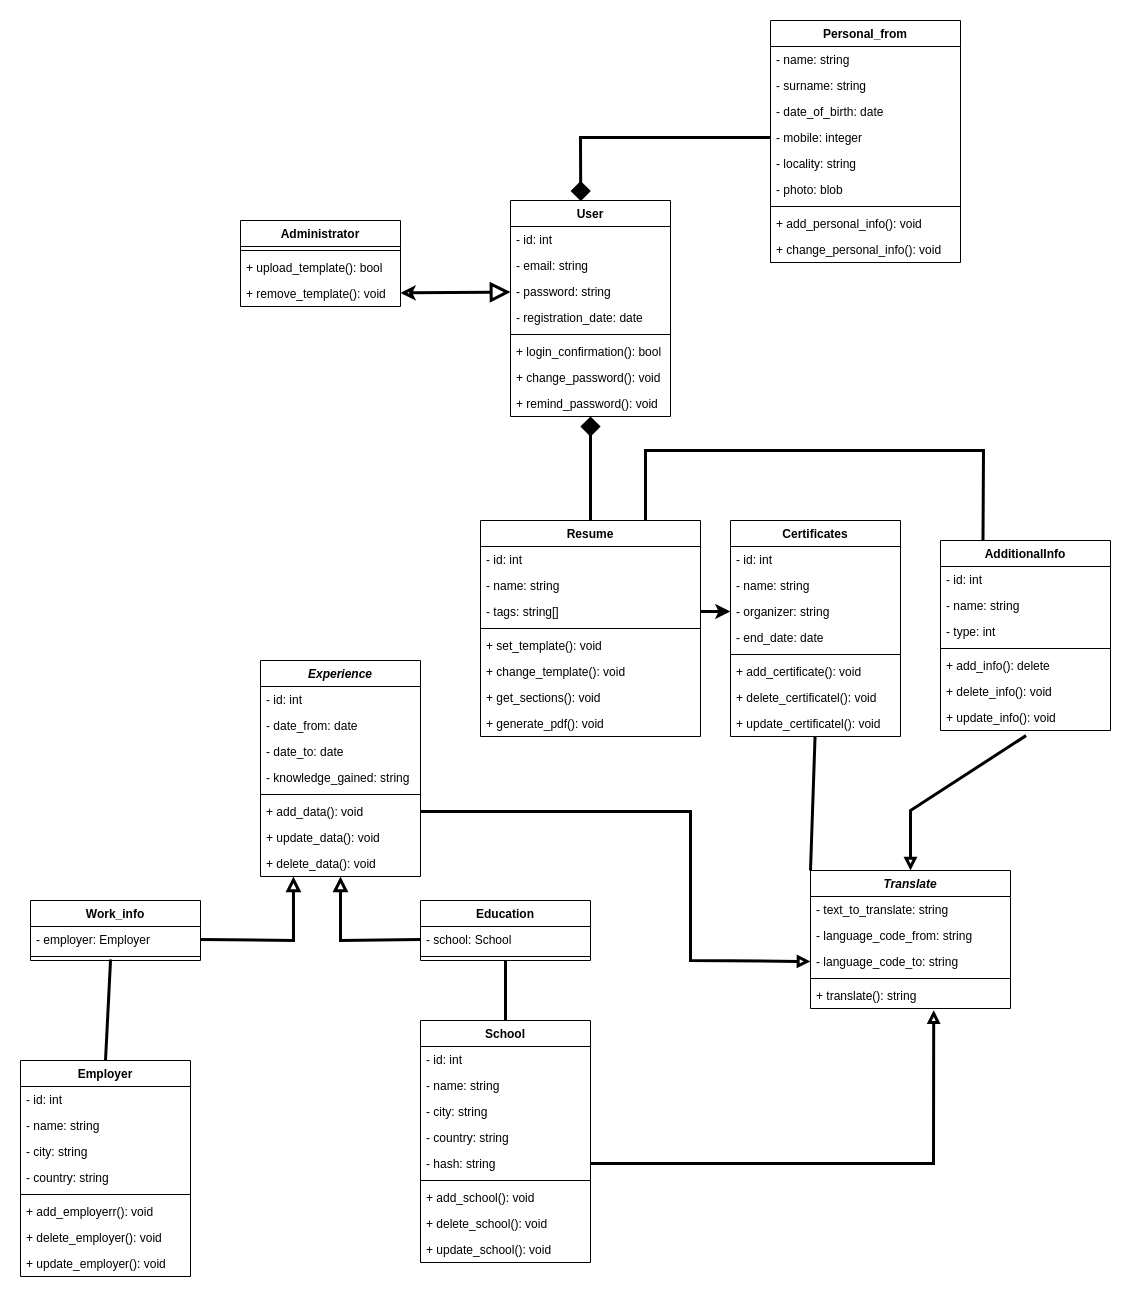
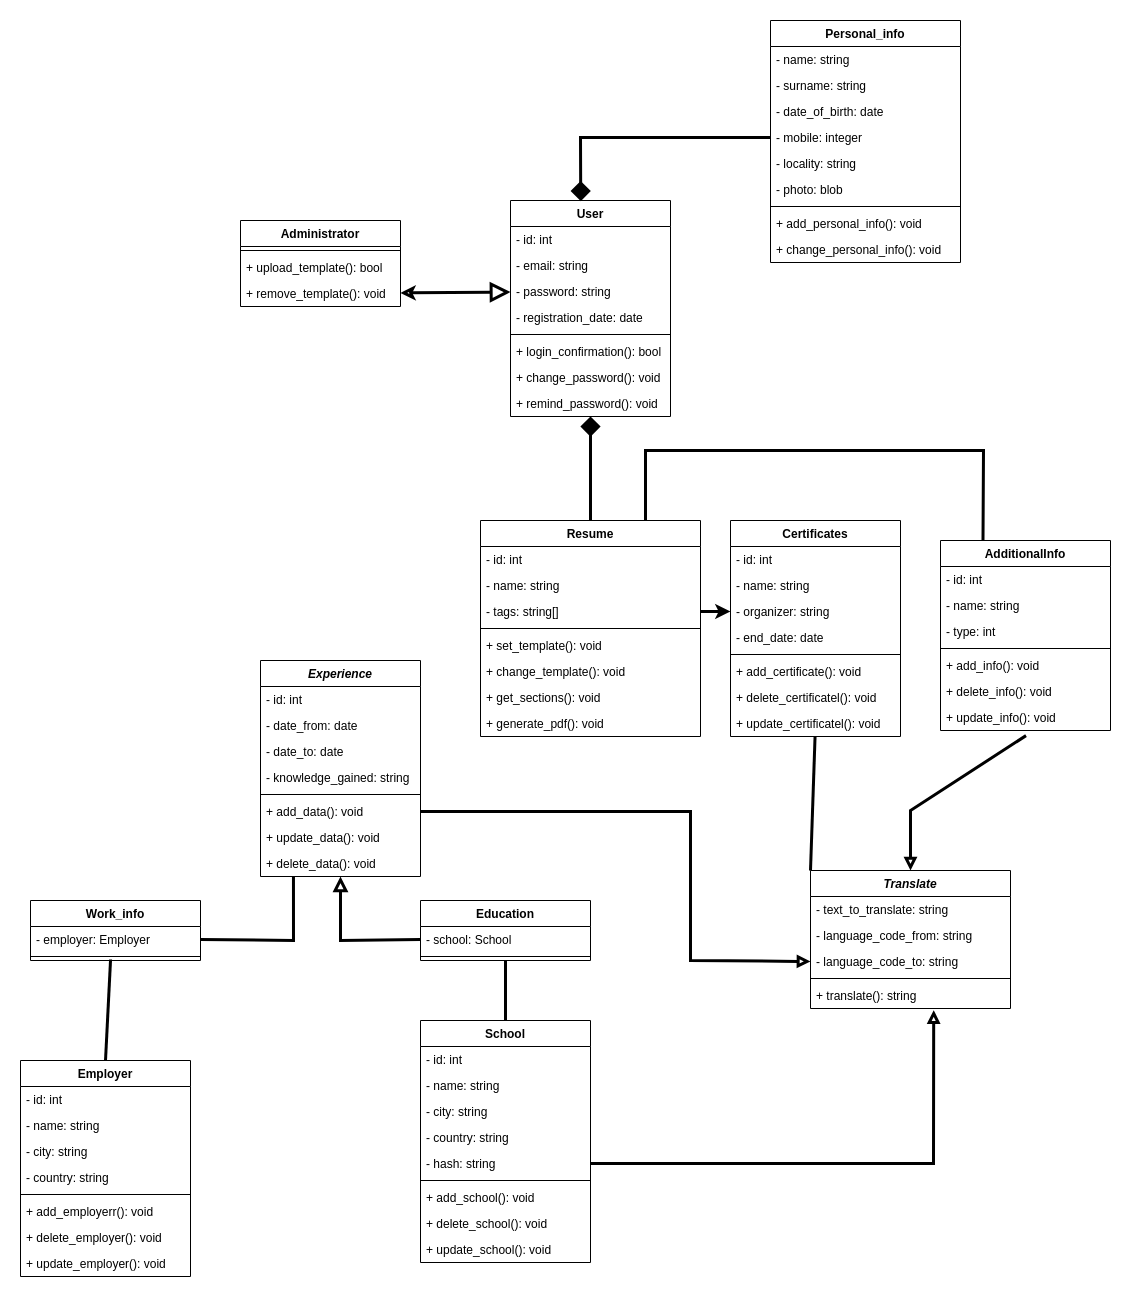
node "Personal_from": label "Personal_from" -> "Personal_info"
node "+ add_info(): delete": label "+ add_info(): delete" -> "+ add_info(): void"
edge "- employer: Employer" -> "+ delete_data(): void": arrowhead block -> none
